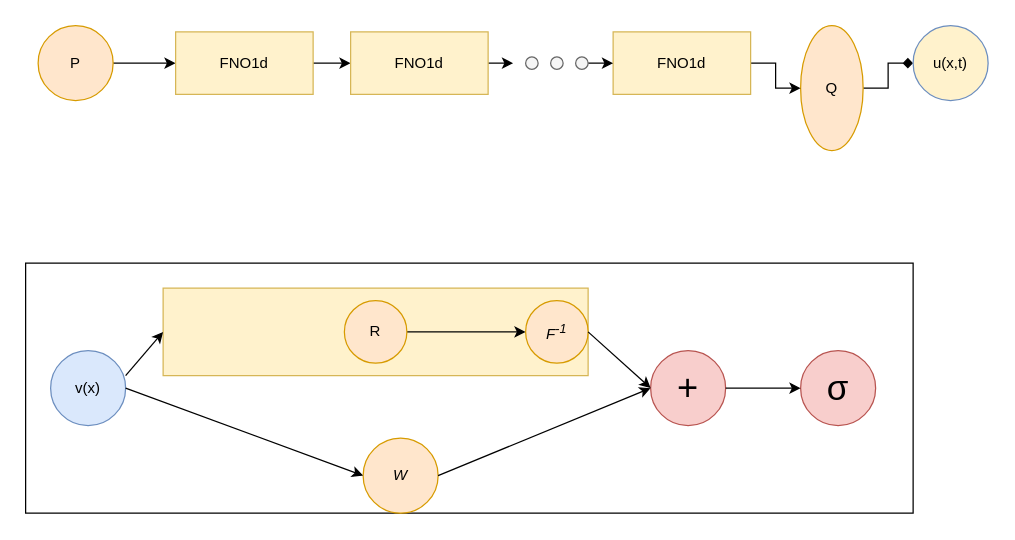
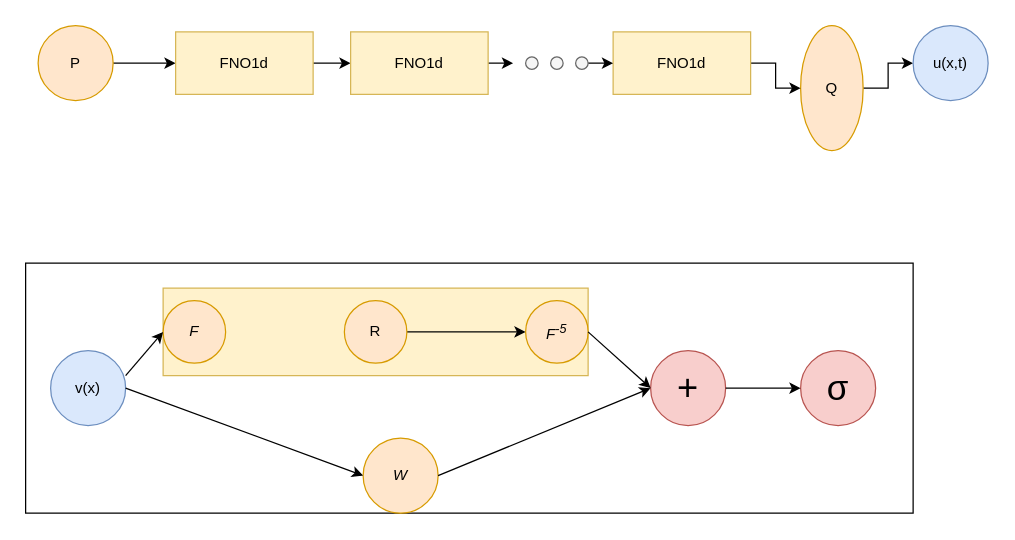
edge "Q" -> "u(x,t)": arrowhead diamond -> classic
node "u(x,t)": fillcolor #fff2cc -> #dae8fc
node "F": added
node "F-1": label "F-1" -> "F-5"
